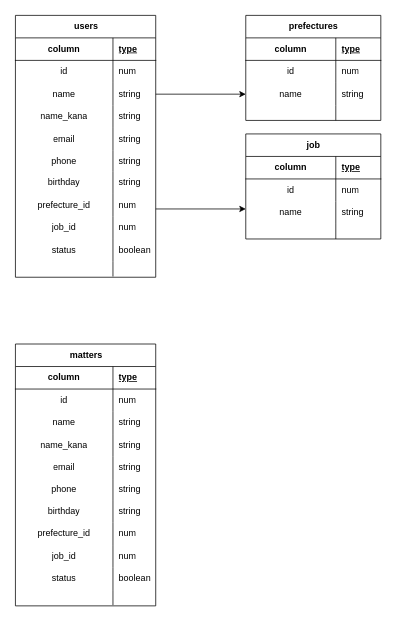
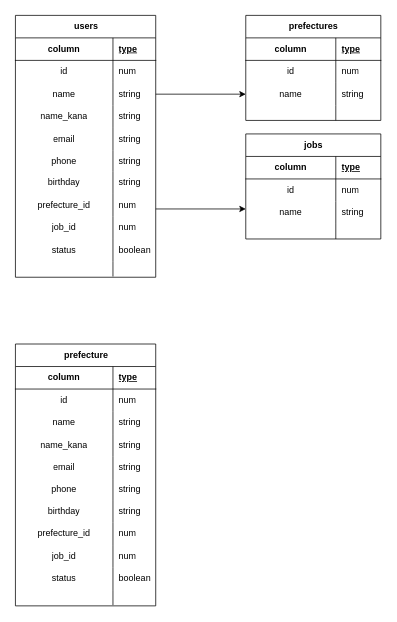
node "job": label "job" -> "jobs"
node "matters": label "matters" -> "prefecture"
